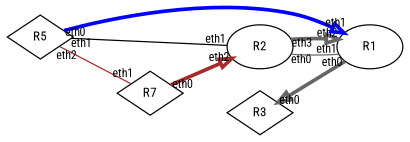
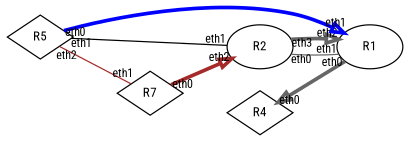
node "R3": label "R3" -> "R4"
